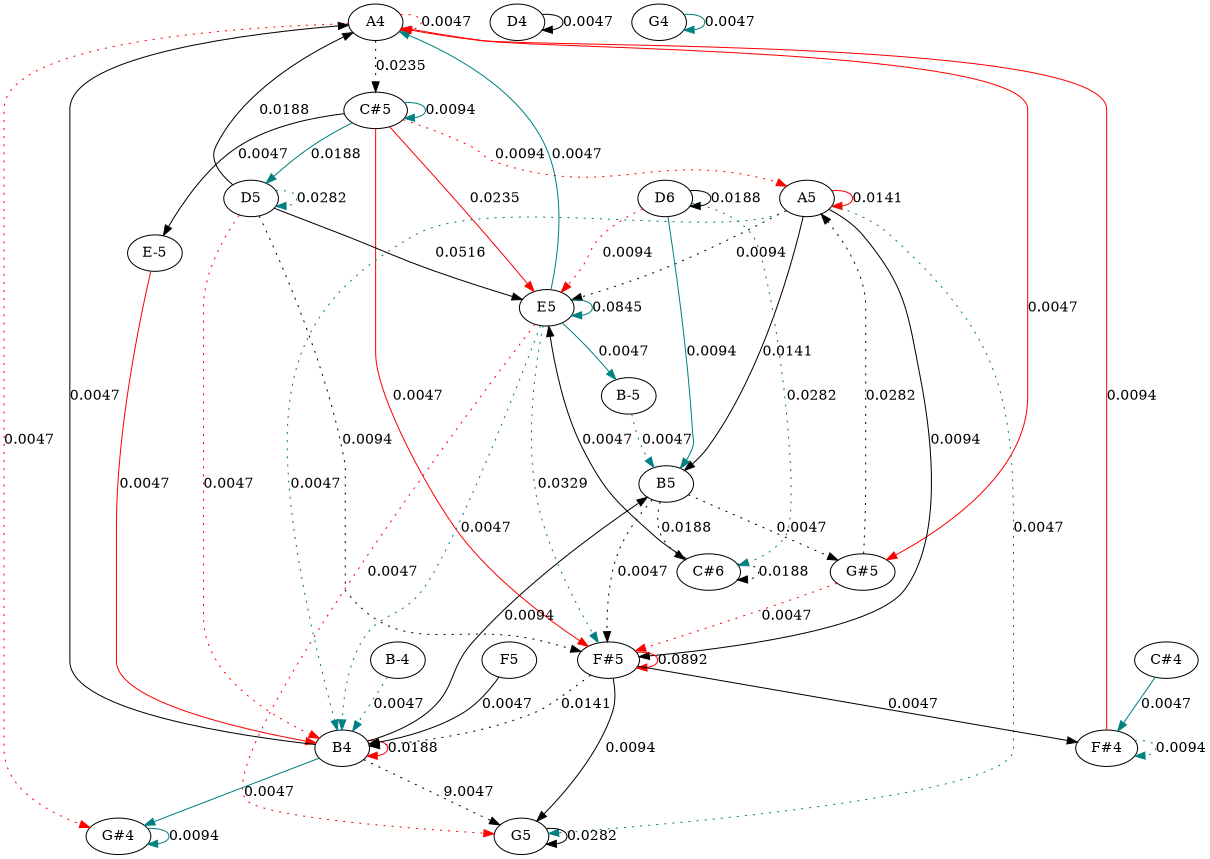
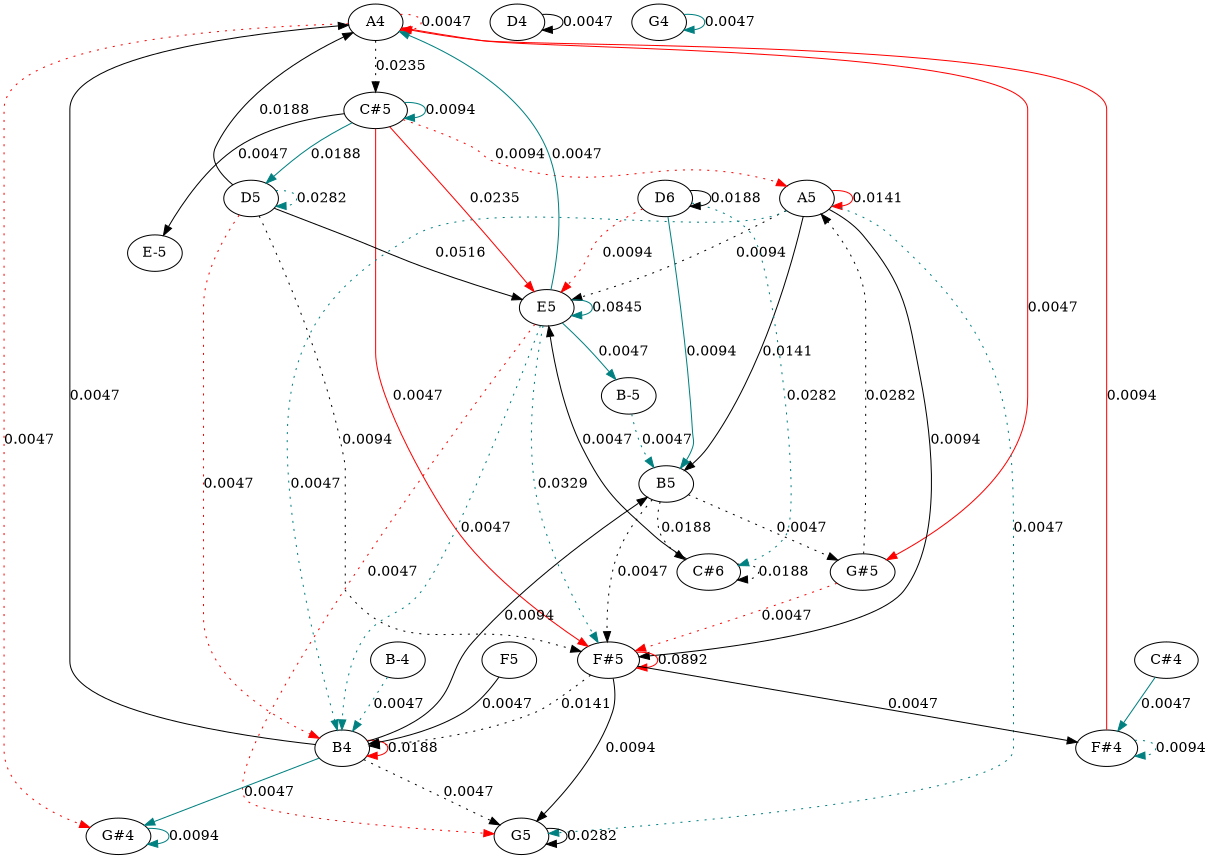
edge "E-5" -- "B4": removed, label "0.0047"
edge "B4" -- "G5": label "9.0047" -> "0.0047"
